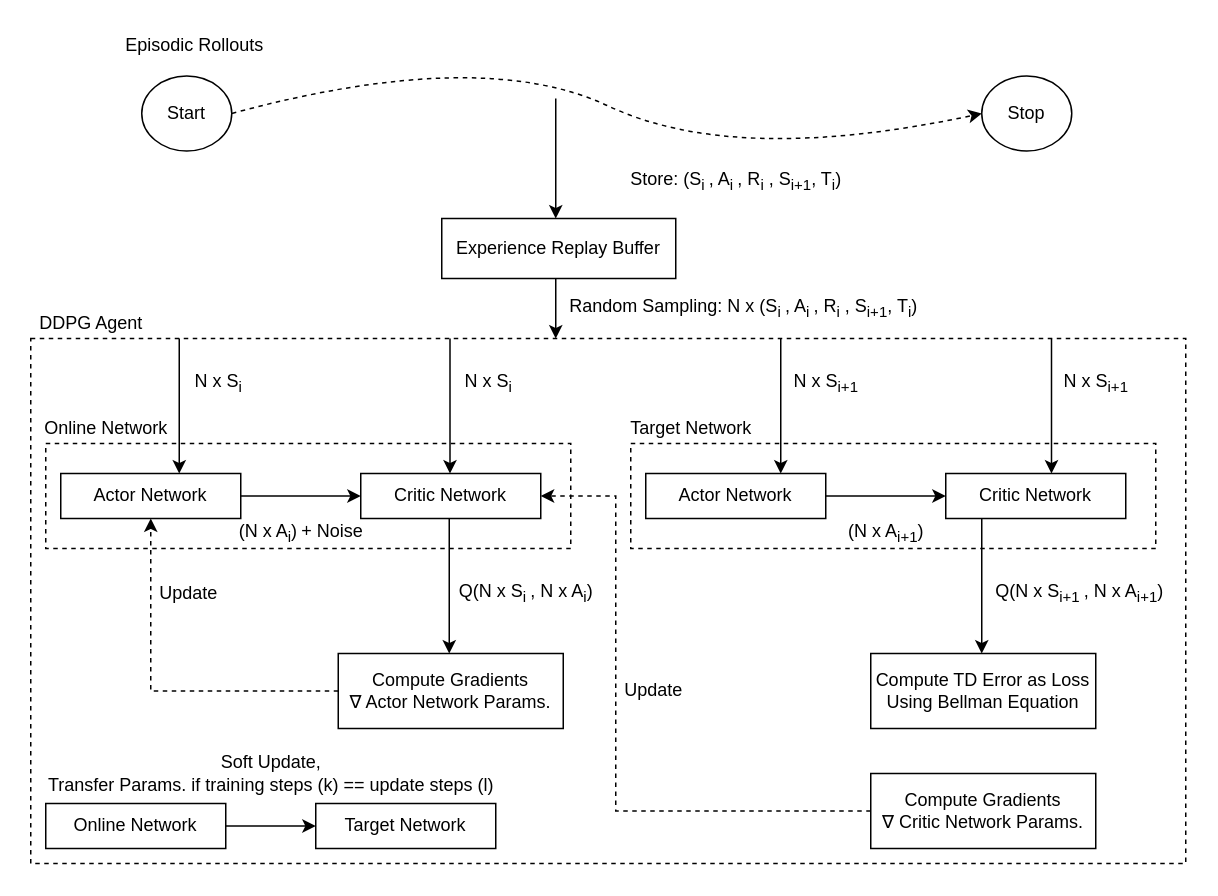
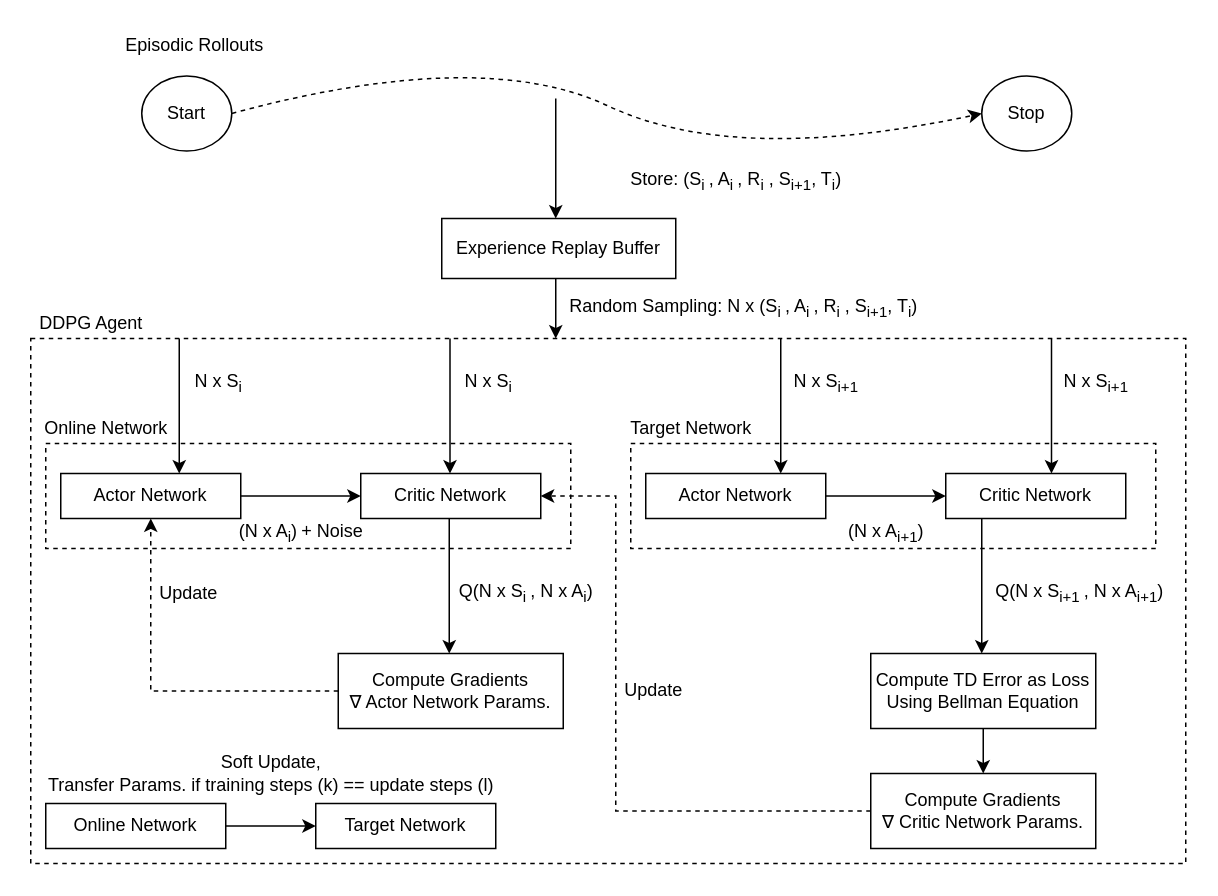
edge "Compute TD Error as Loss Using Bellman Equation" -> "Compute Gradients ∇ Critic Network Params.": added
